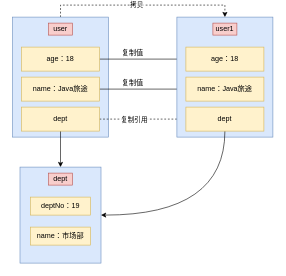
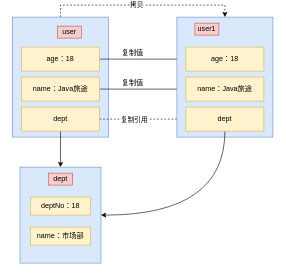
node "user": moved (60, 29) -> (69, 32)
node "user1": moved (225, 29) -> (207, 29)
node "deptNo：19": label "deptNo：19" -> "deptNo：18"
